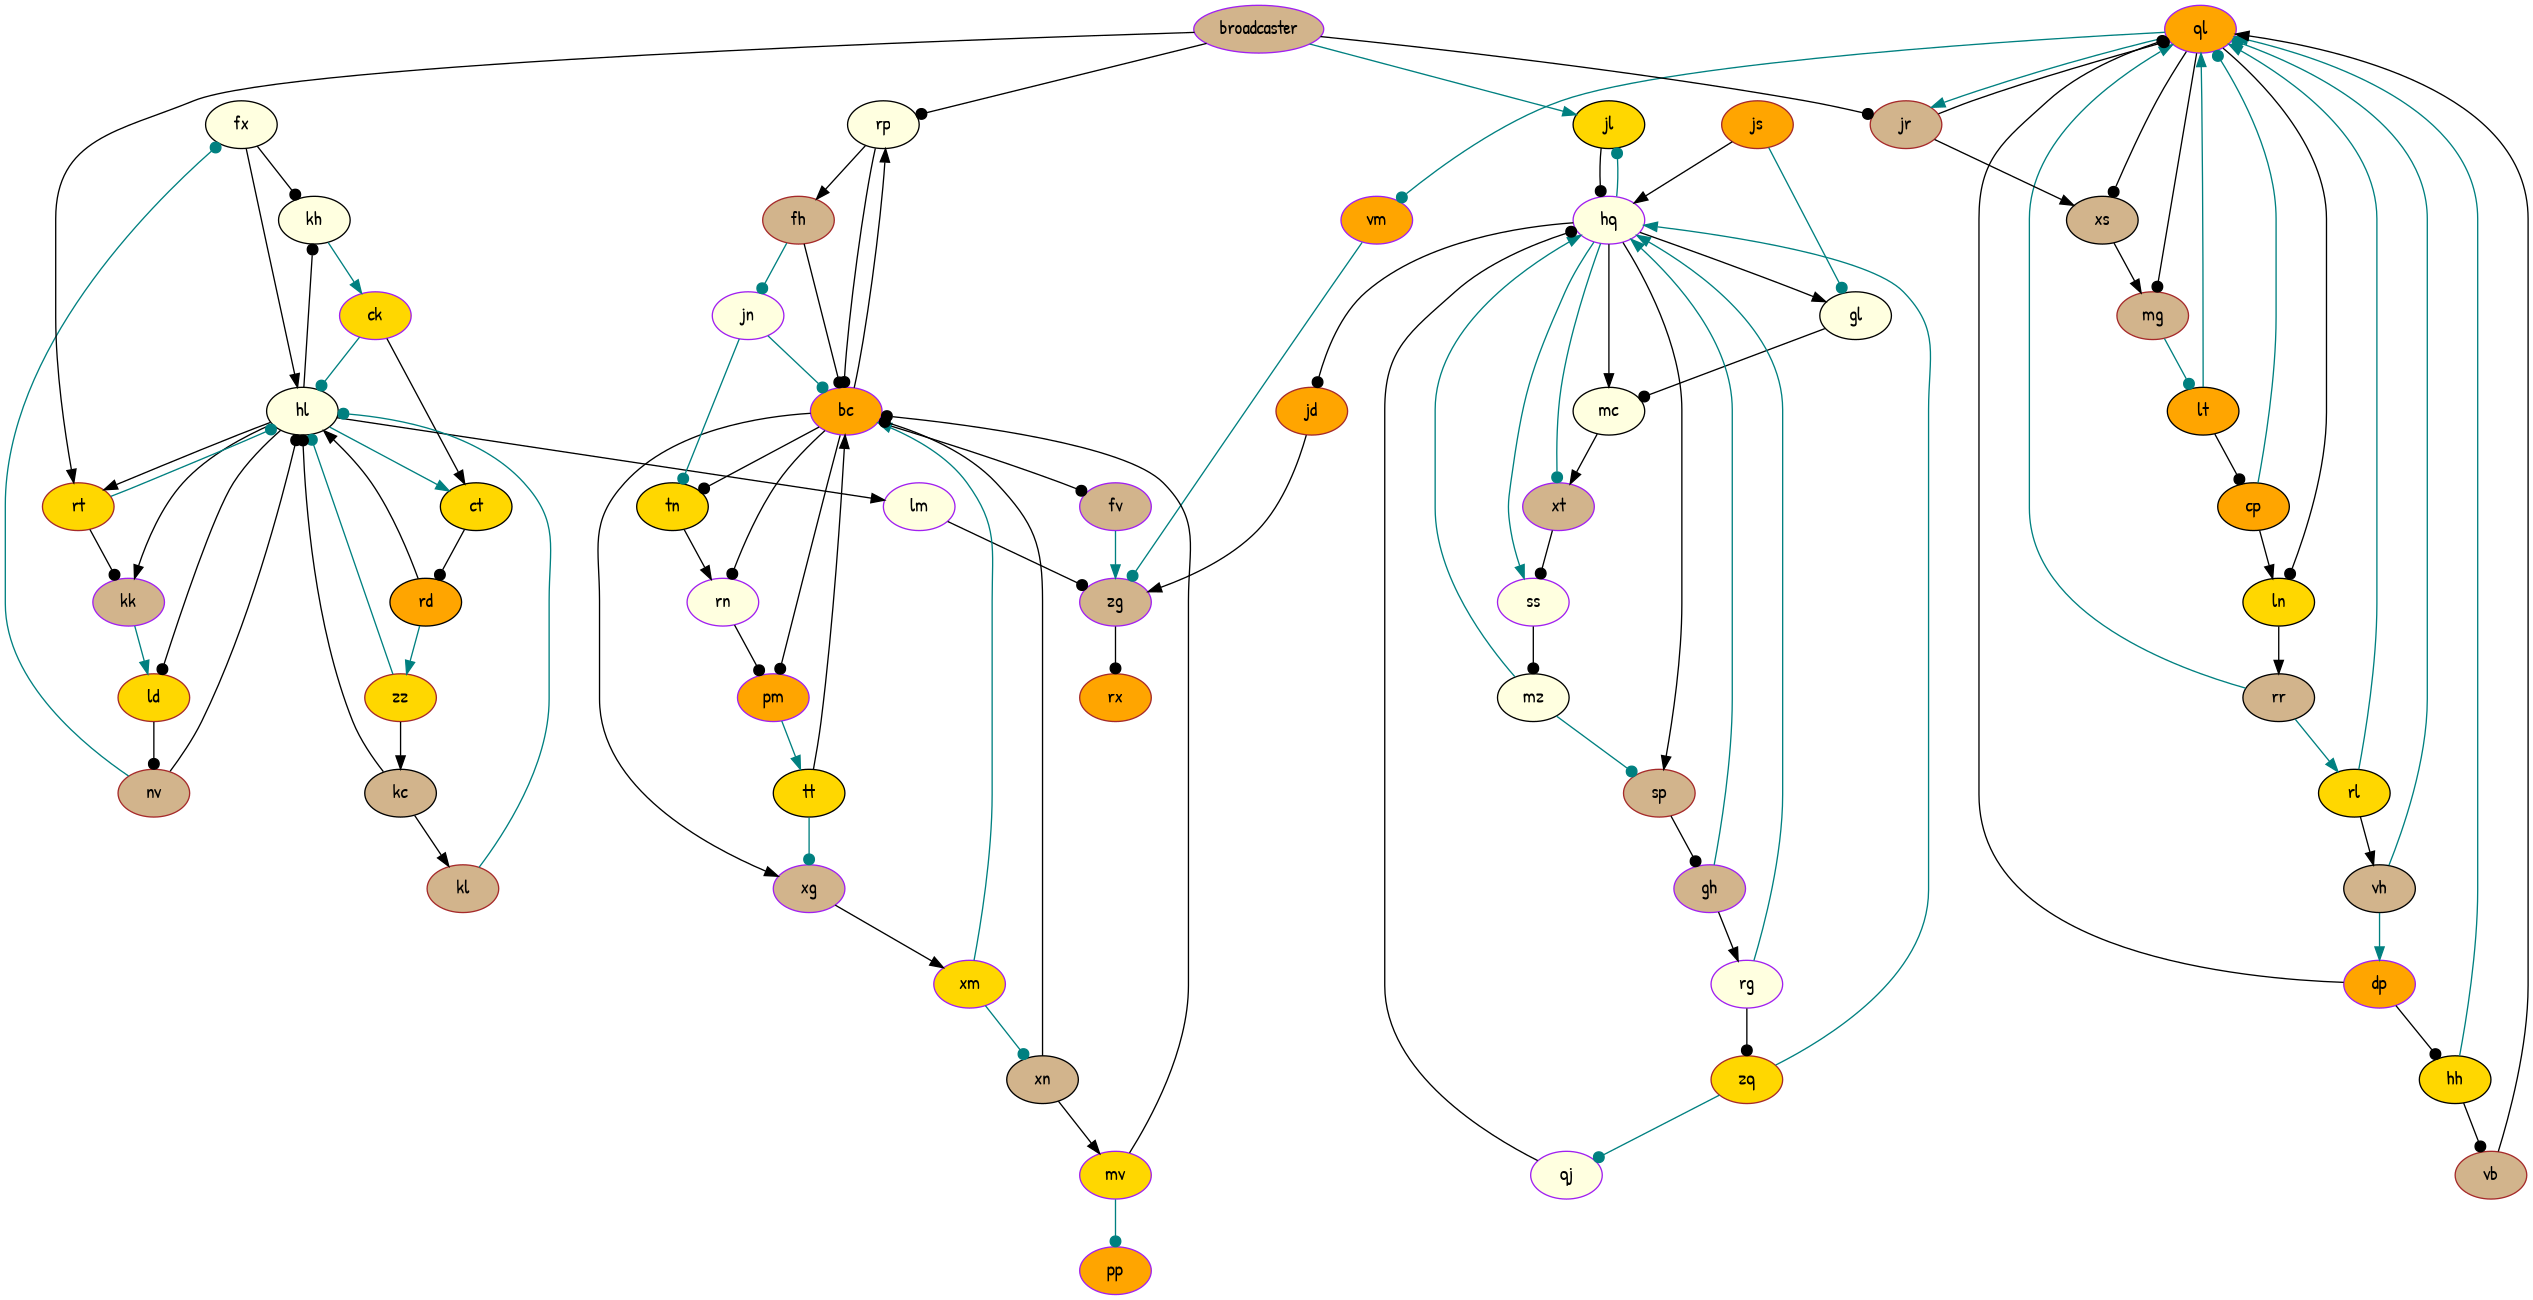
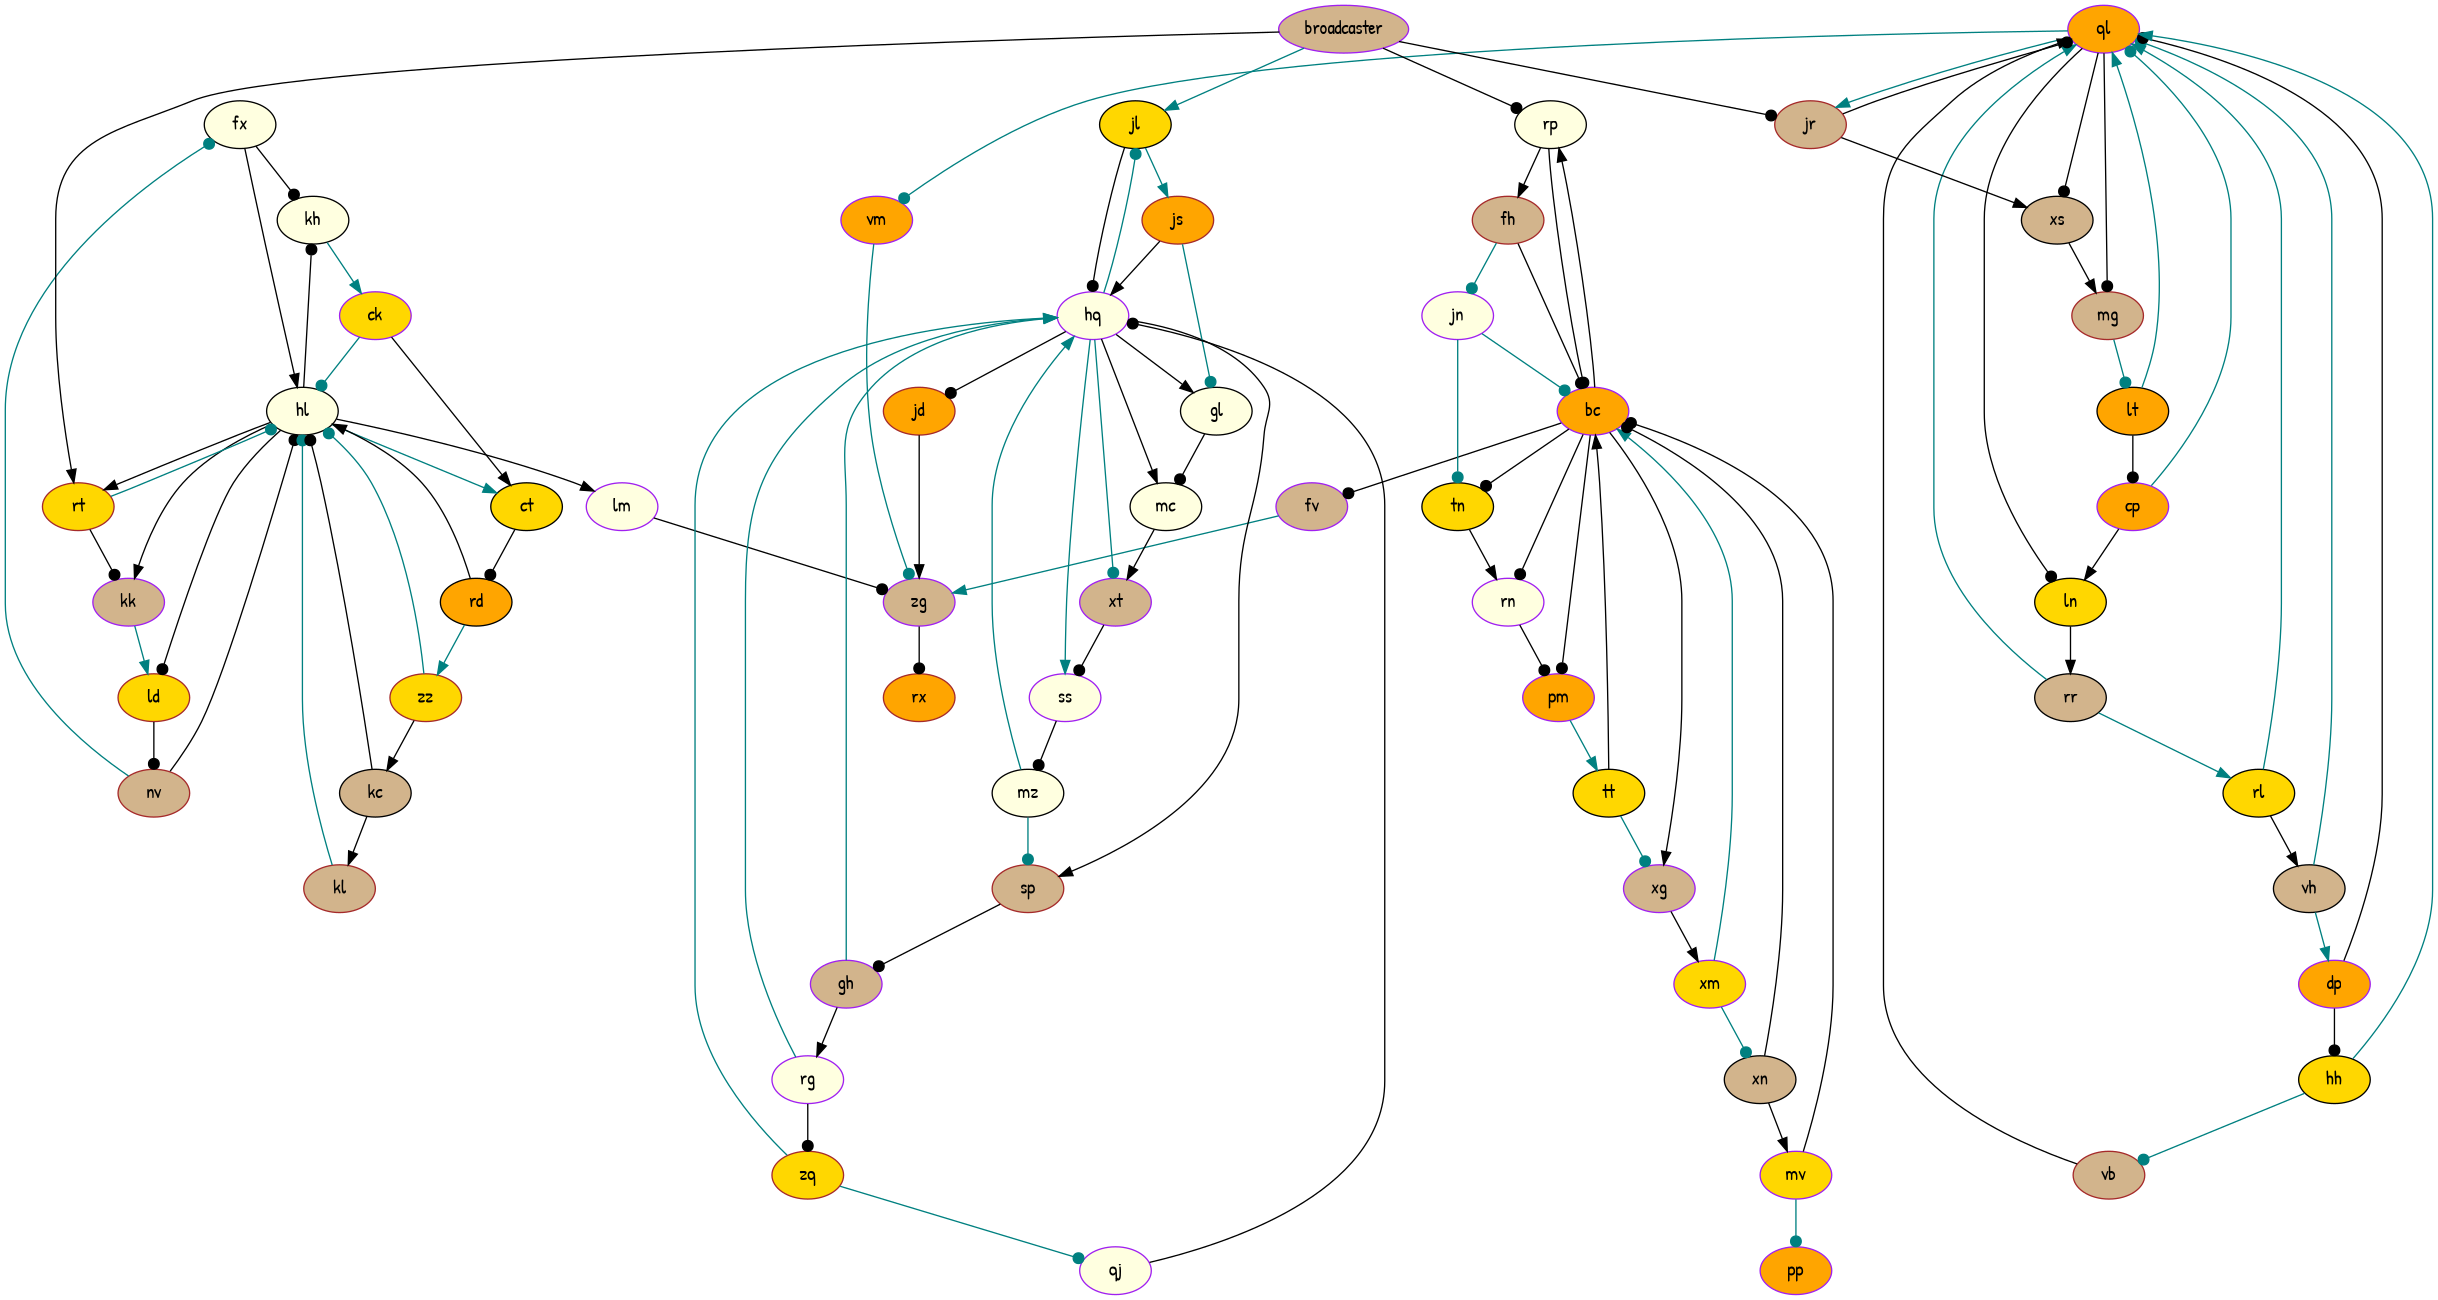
edge "jl" -> "js": added
node "cp": color black -> purple
edge "hh" -> "vb": color black -> teal
